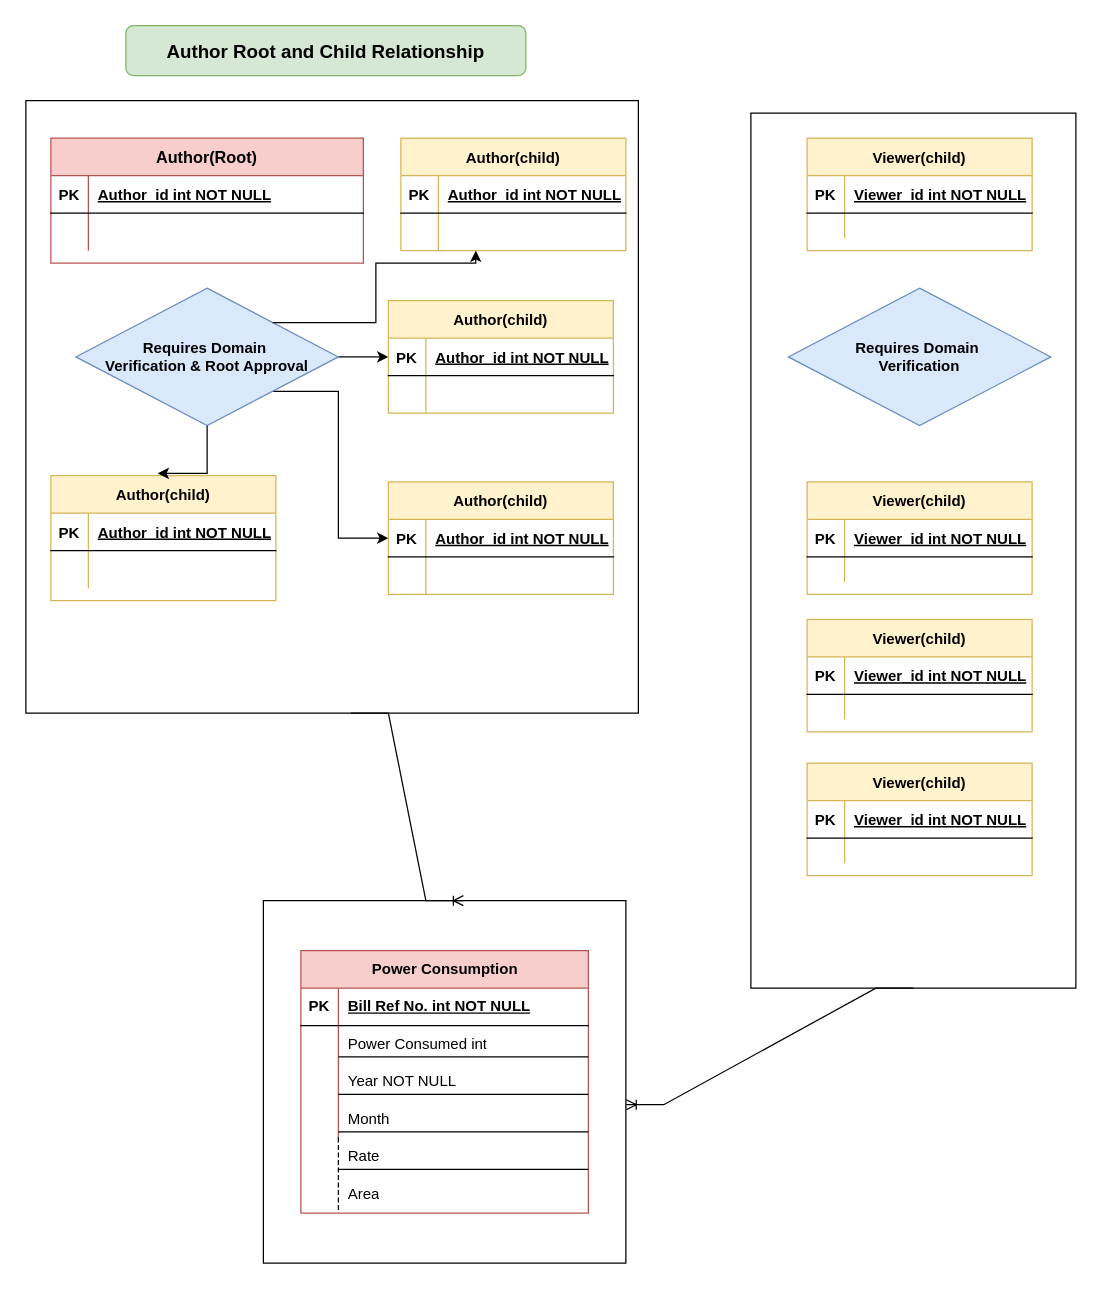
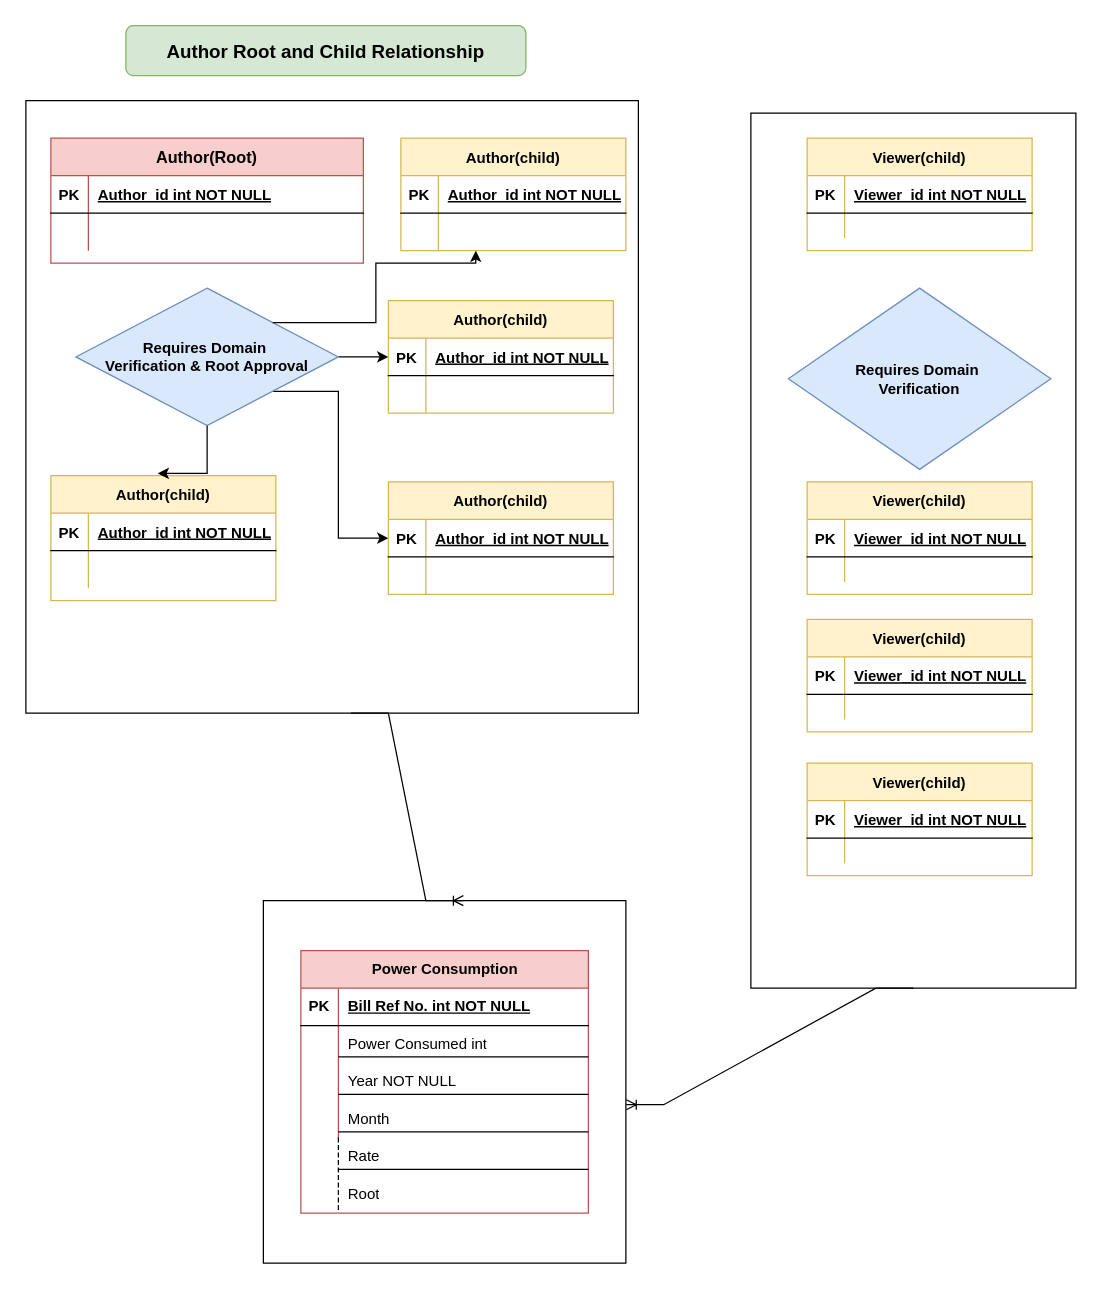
node "Requires Domain Verification": size 263x138 -> 263x181
node "Area": label "Area" -> "Root"
